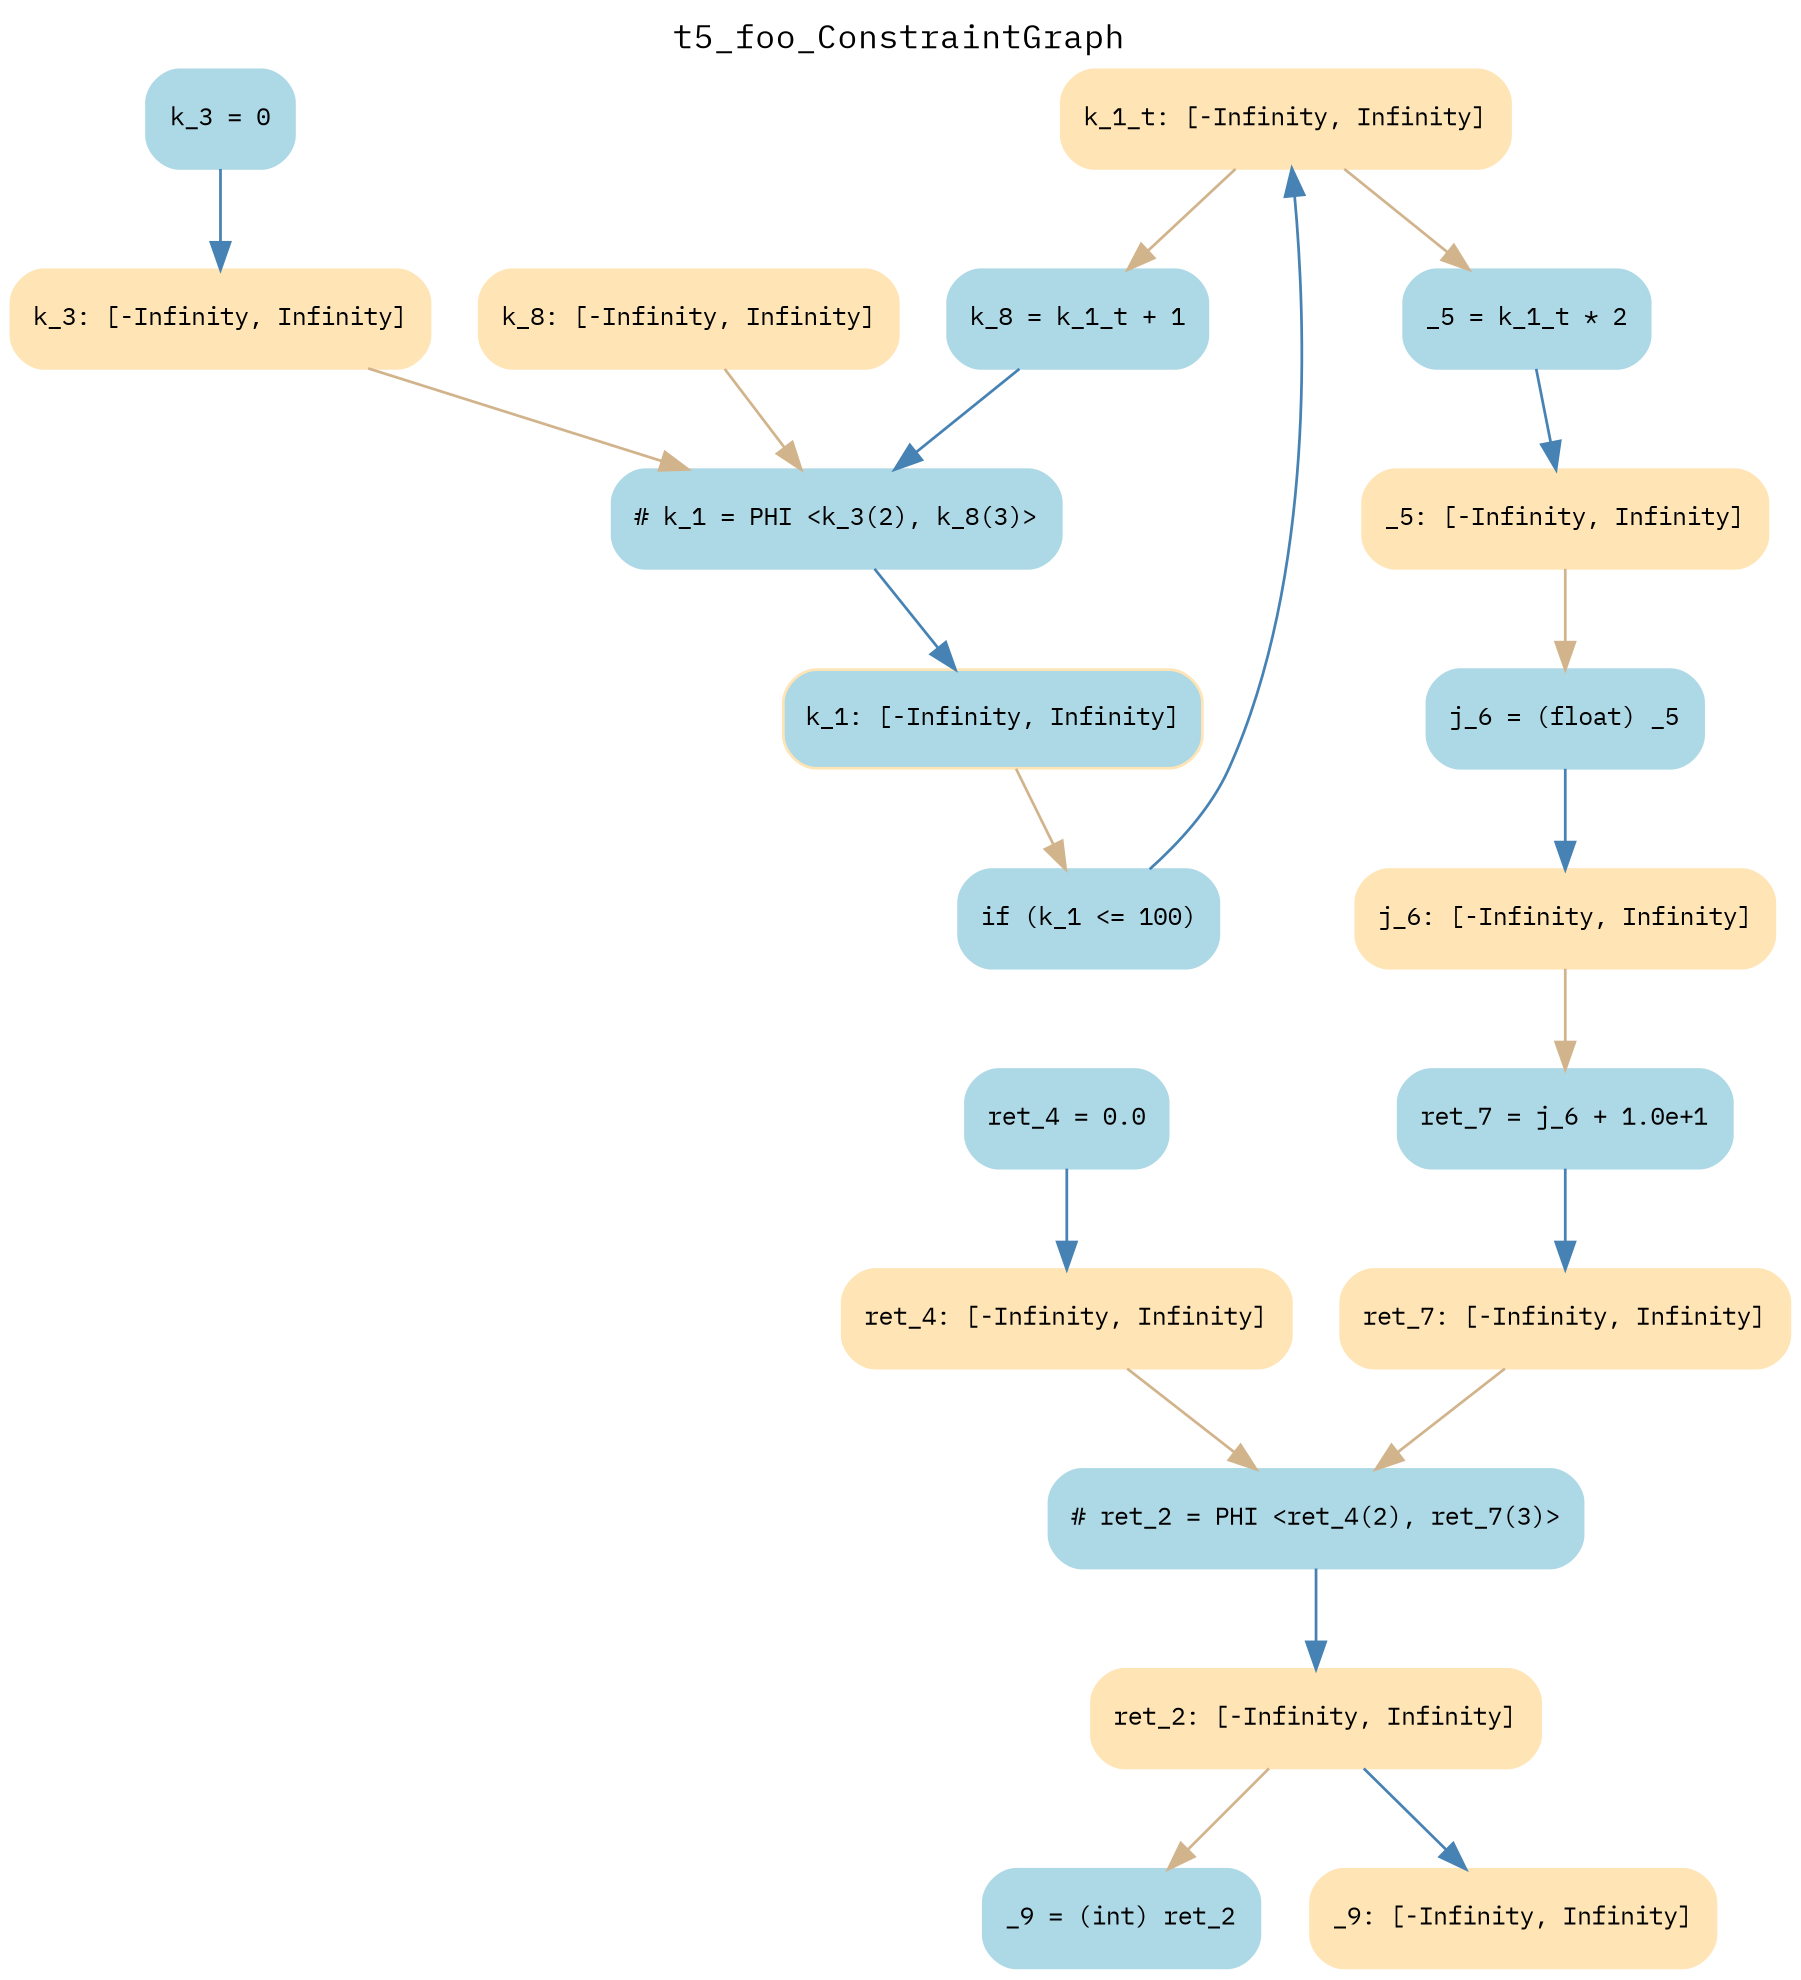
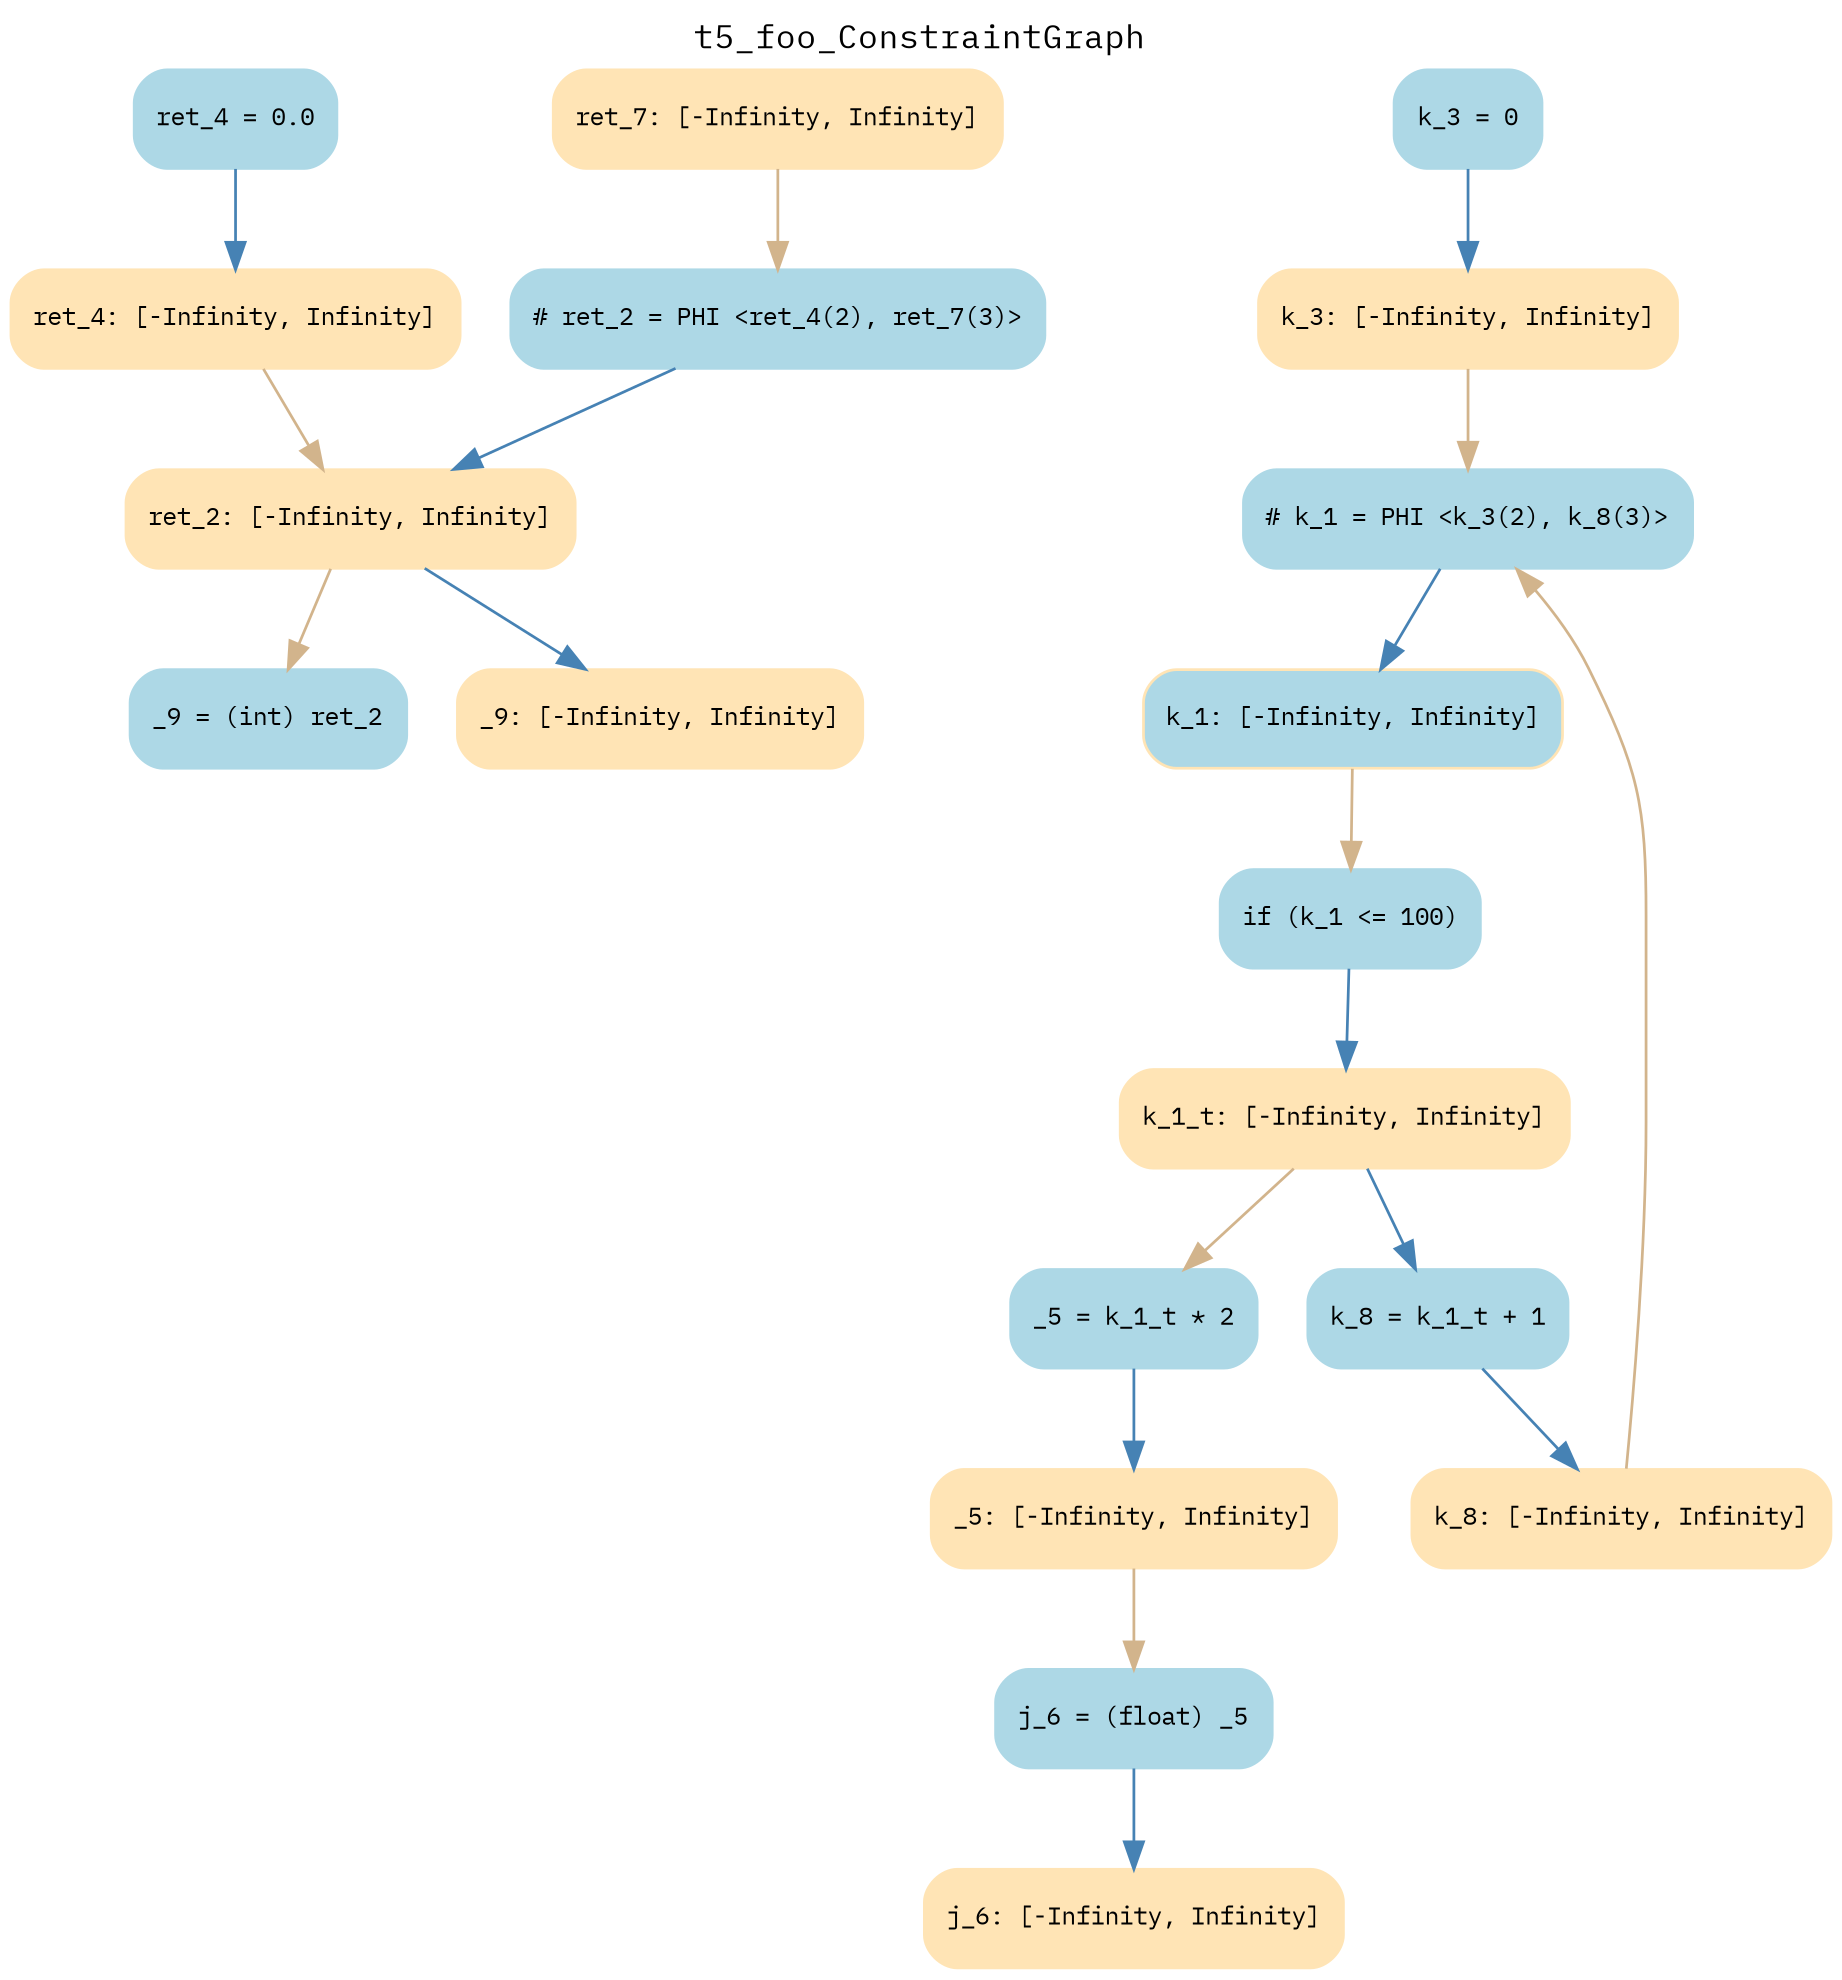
edge "k_1_t: [-Infinity, Infinity]" -> "k_8 = k_1_t + 1": color tan -> steelblue
edge "k_8 = k_1_t + 1" -> "# k_1 = PHI <k_3(2), k_8(3)>": now "k_8 = k_1_t + 1" -> "k_8: [-Infinity, Infinity]"
node "ret_7 = j_6 + 1.0e+1": removed
edge "ret_4: [-Infinity, Infinity]" -> "# ret_2 = PHI <ret_4(2), ret_7(3)>": now "ret_4: [-Infinity, Infinity]" -> "ret_2: [-Infinity, Infinity]"
